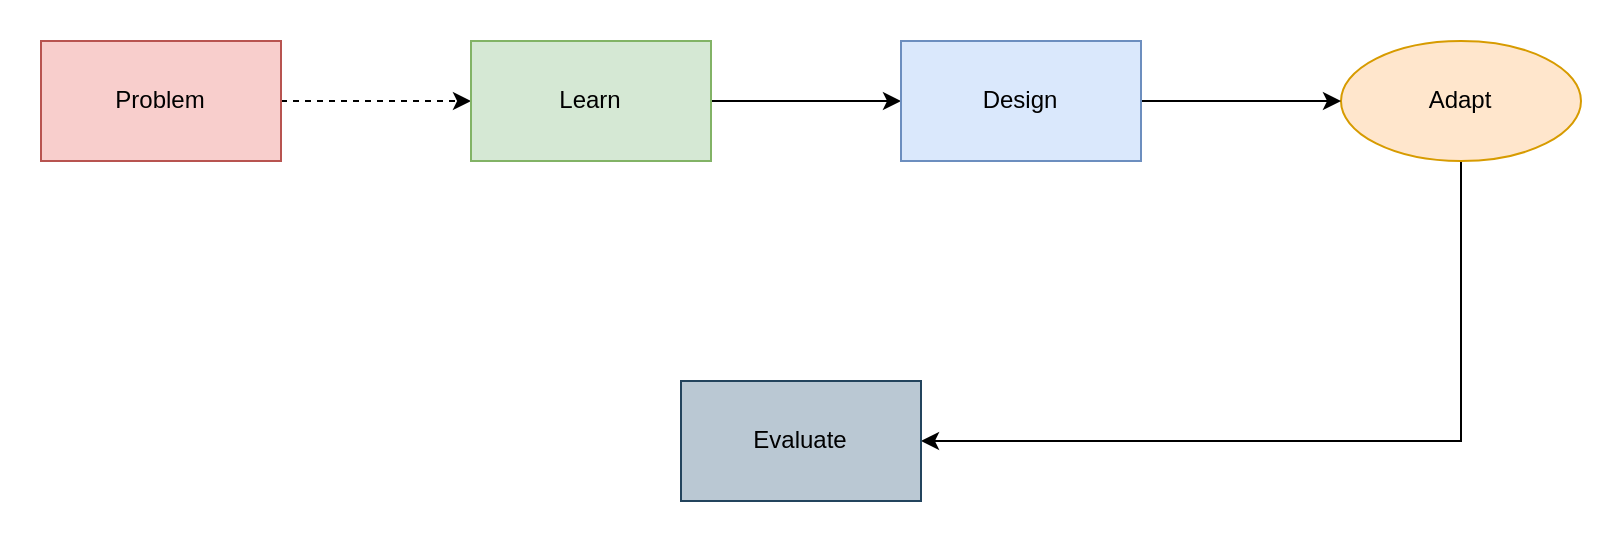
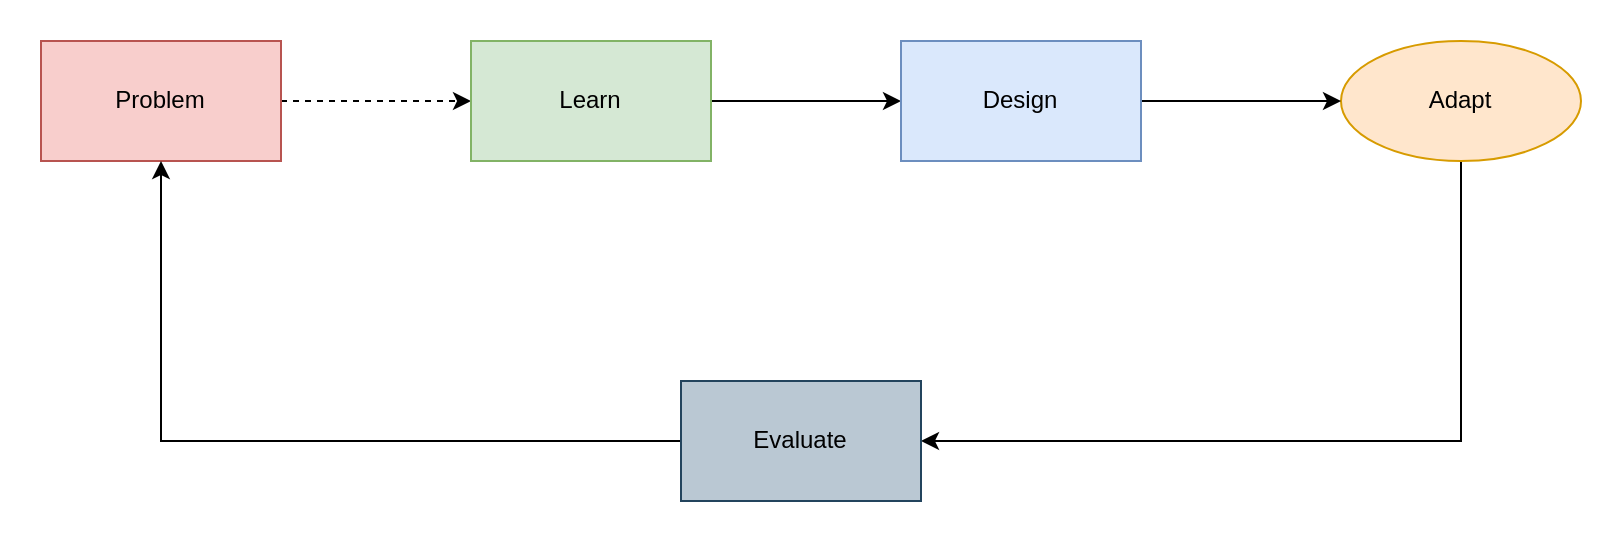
edge "Evaluate" -> "Problem": added
